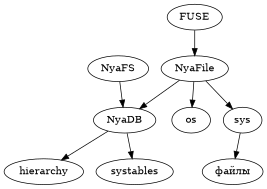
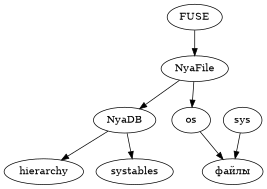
node "NyaFS": removed
edge "NyaFile" -> "sys": removed
edge "os" -> "файлы": added
